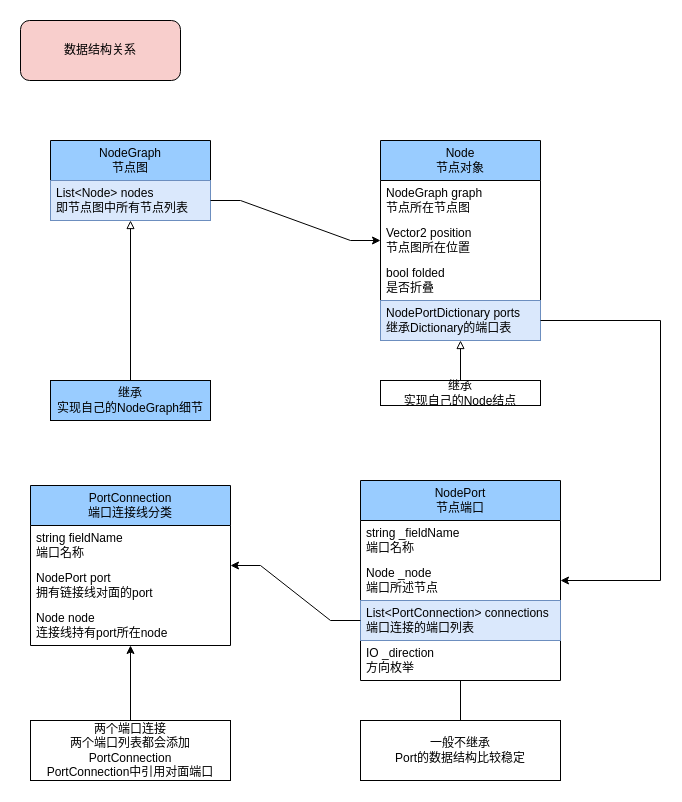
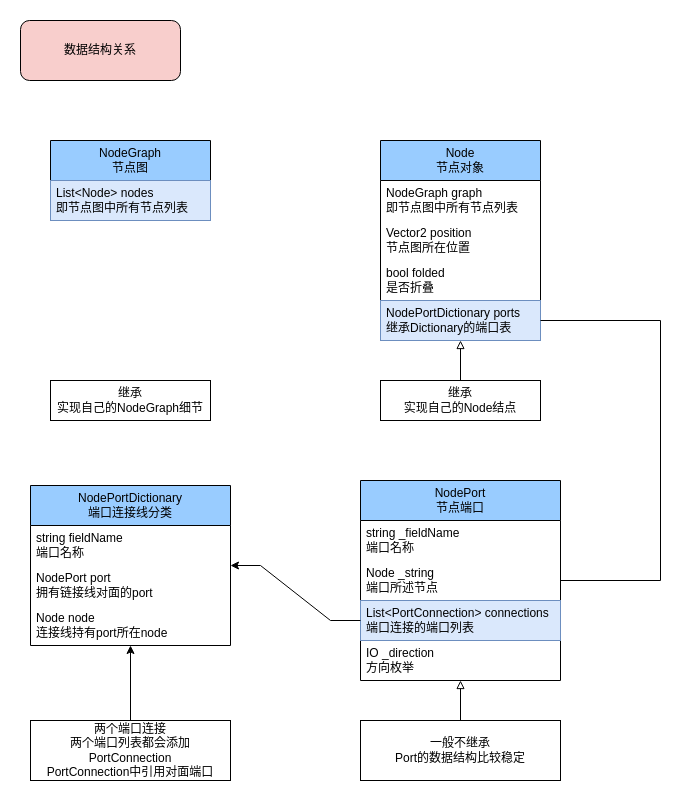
node "NodeGraph graph 节点所在节点图": label "NodeGraph graph 节点所在节点图" -> "NodeGraph graph 即节点图中所有节点列表"
edge "List<Node> nodes 即节点图中所有节点列表" -> "Node 节点对象": removed
edge "继承 实现自己的NodeGraph细节" -> "NodeGraph 节点图": removed
node "继承 实现自己的Node结点": size 160x25 -> 160x40
node "继承 实现自己的NodeGraph细节": fillcolor #99ccff -> #ffffff
node "PortConnection 端口连接线分类": label "PortConnection 端口连接线分类" -> "NodePortDictionary 端口连接线分类"
node "Node _node 端口所述节点": label "Node _node 端口所述节点" -> "Node _string 端口所述节点"
edge "NodePortDictionary ports 继承Dictionary的端口表" -> "NodePort 节点端口": arrowhead classic -> none
edge "NodePort 节点端口" -- "一般不继承 Port的数据结构比较稳定": arrowhead none -> block
